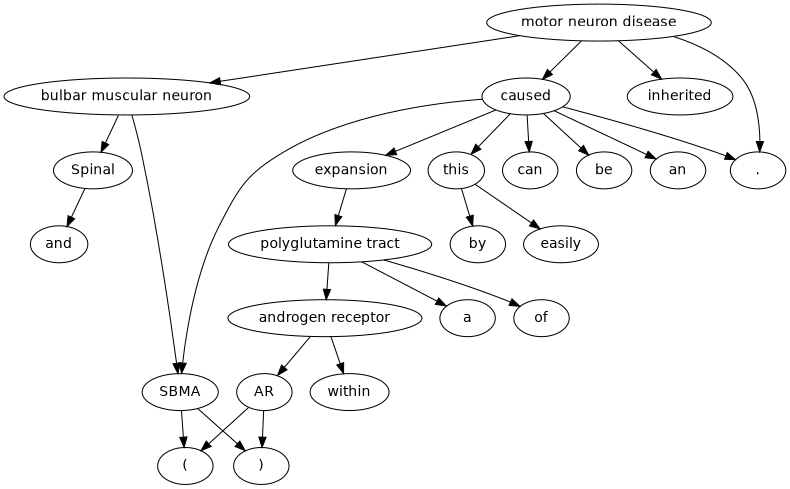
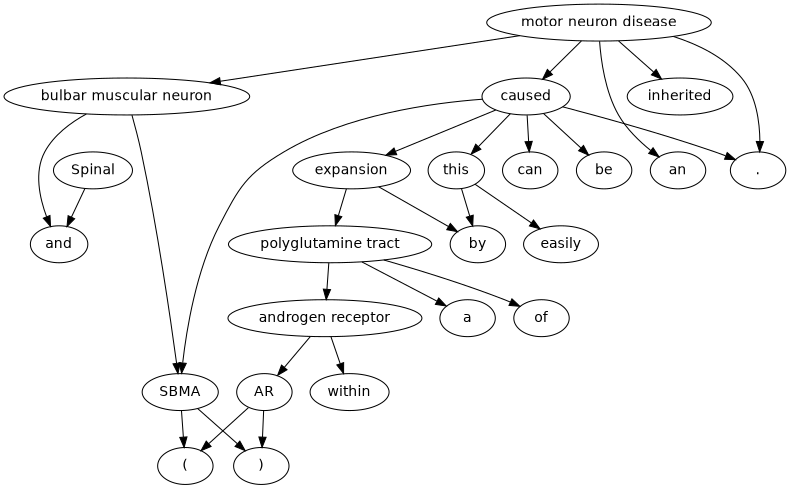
edge "bulbar muscular neuron" -> "Spinal": now "bulbar muscular neuron" -> "and"
edge "caused" -> "an": now "motor neuron disease" -> "an"
edge "expansion" -> "by": added
